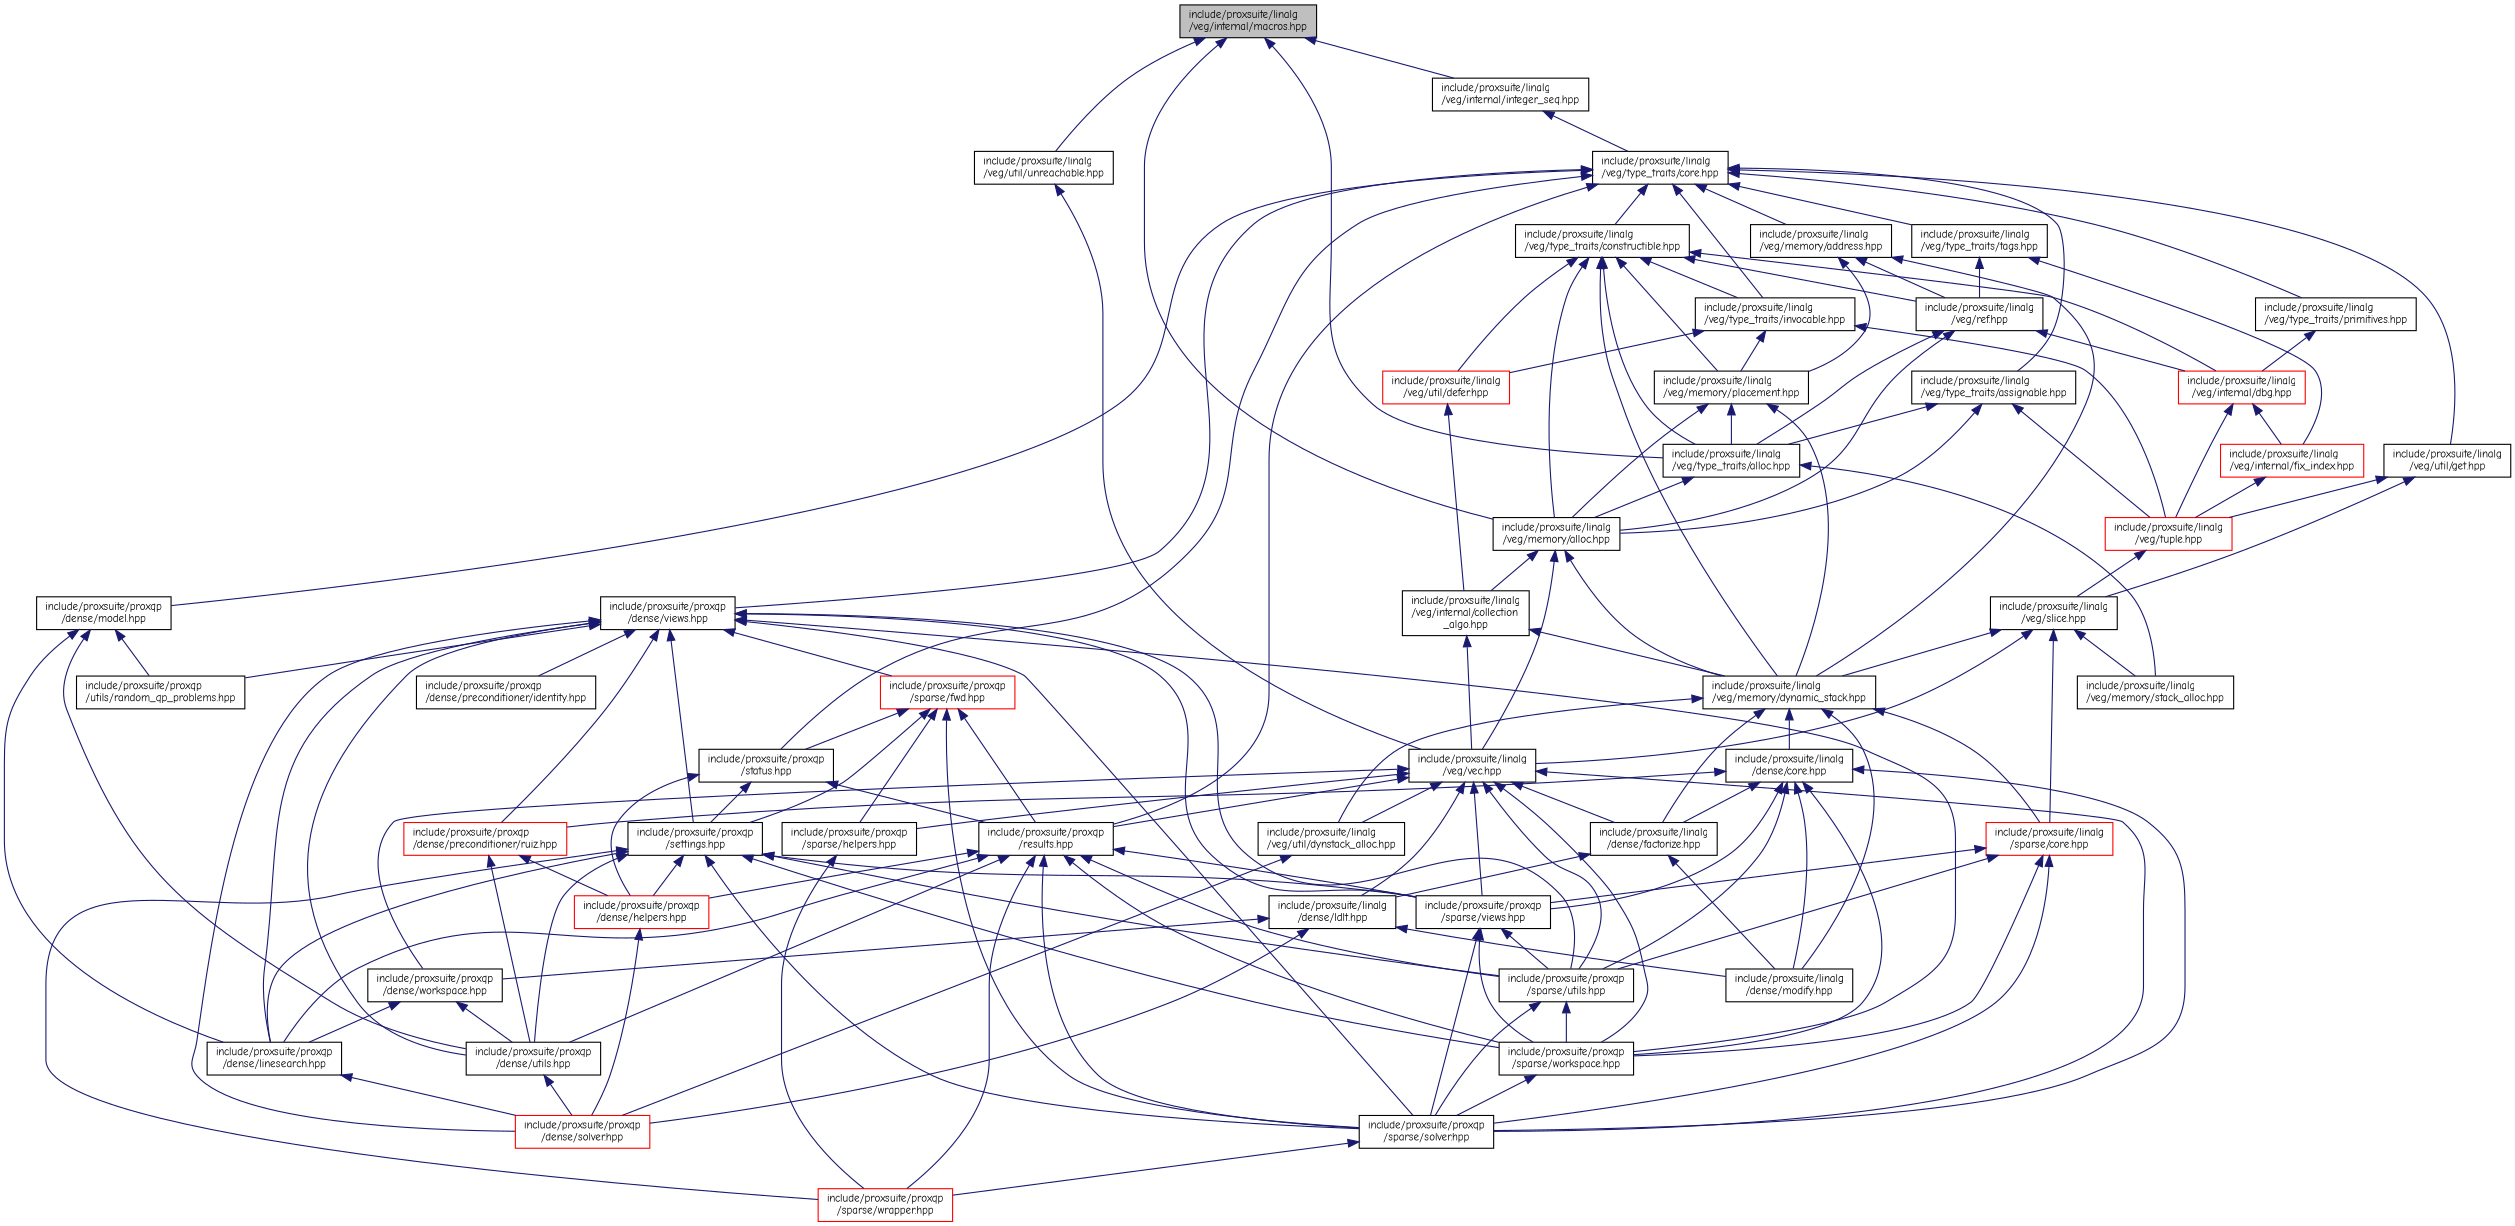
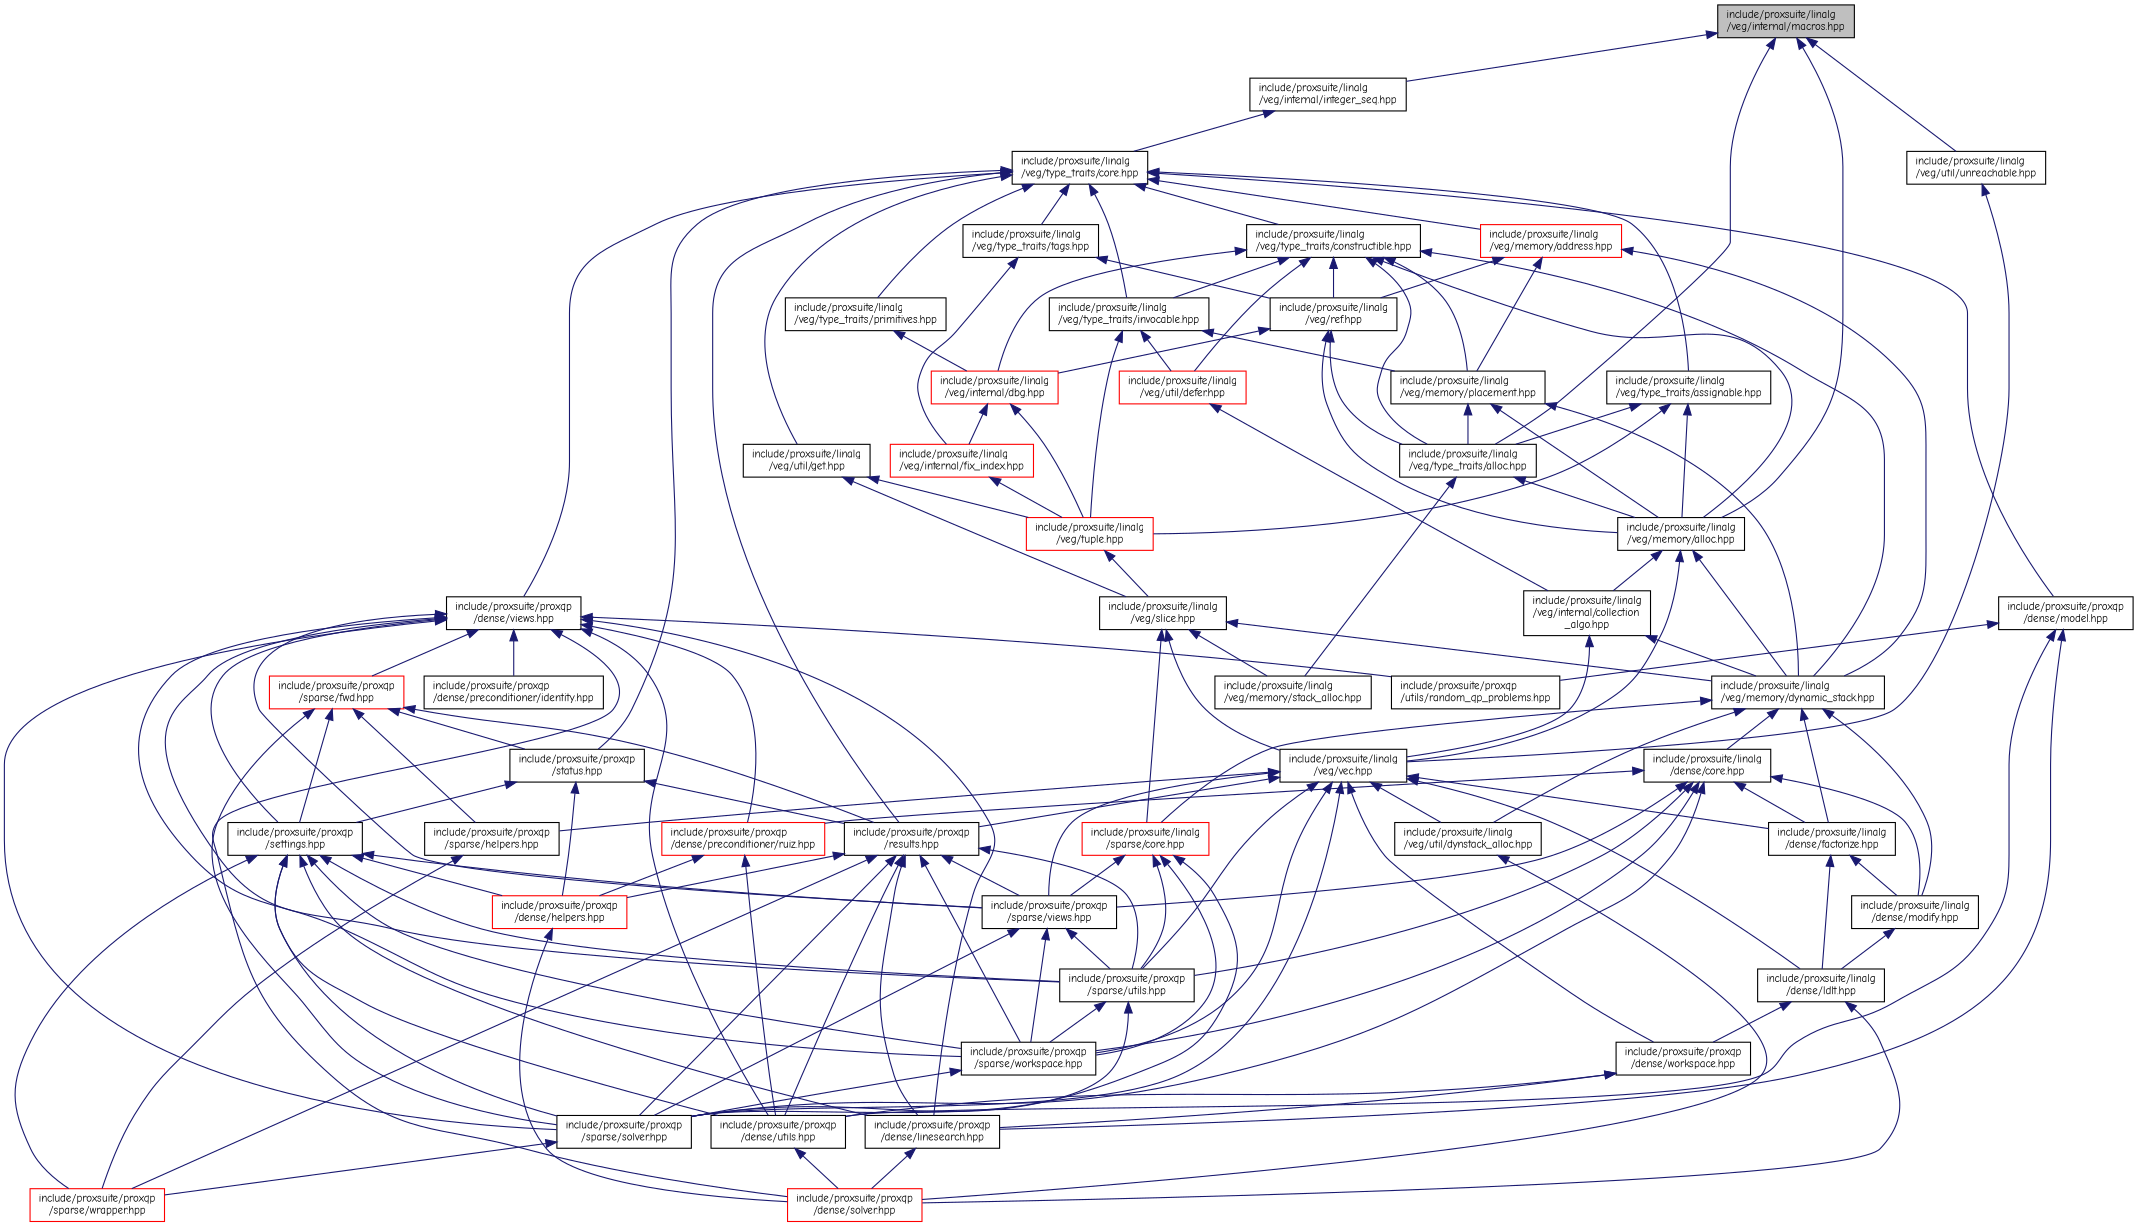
node "include/proxsuite/linalg /veg/memory/address.hpp": color black -> red
edge "include/proxsuite/linalg /dense/modify.hpp" -> "include/proxsuite/linalg /dense/ldlt.hpp": reversed
